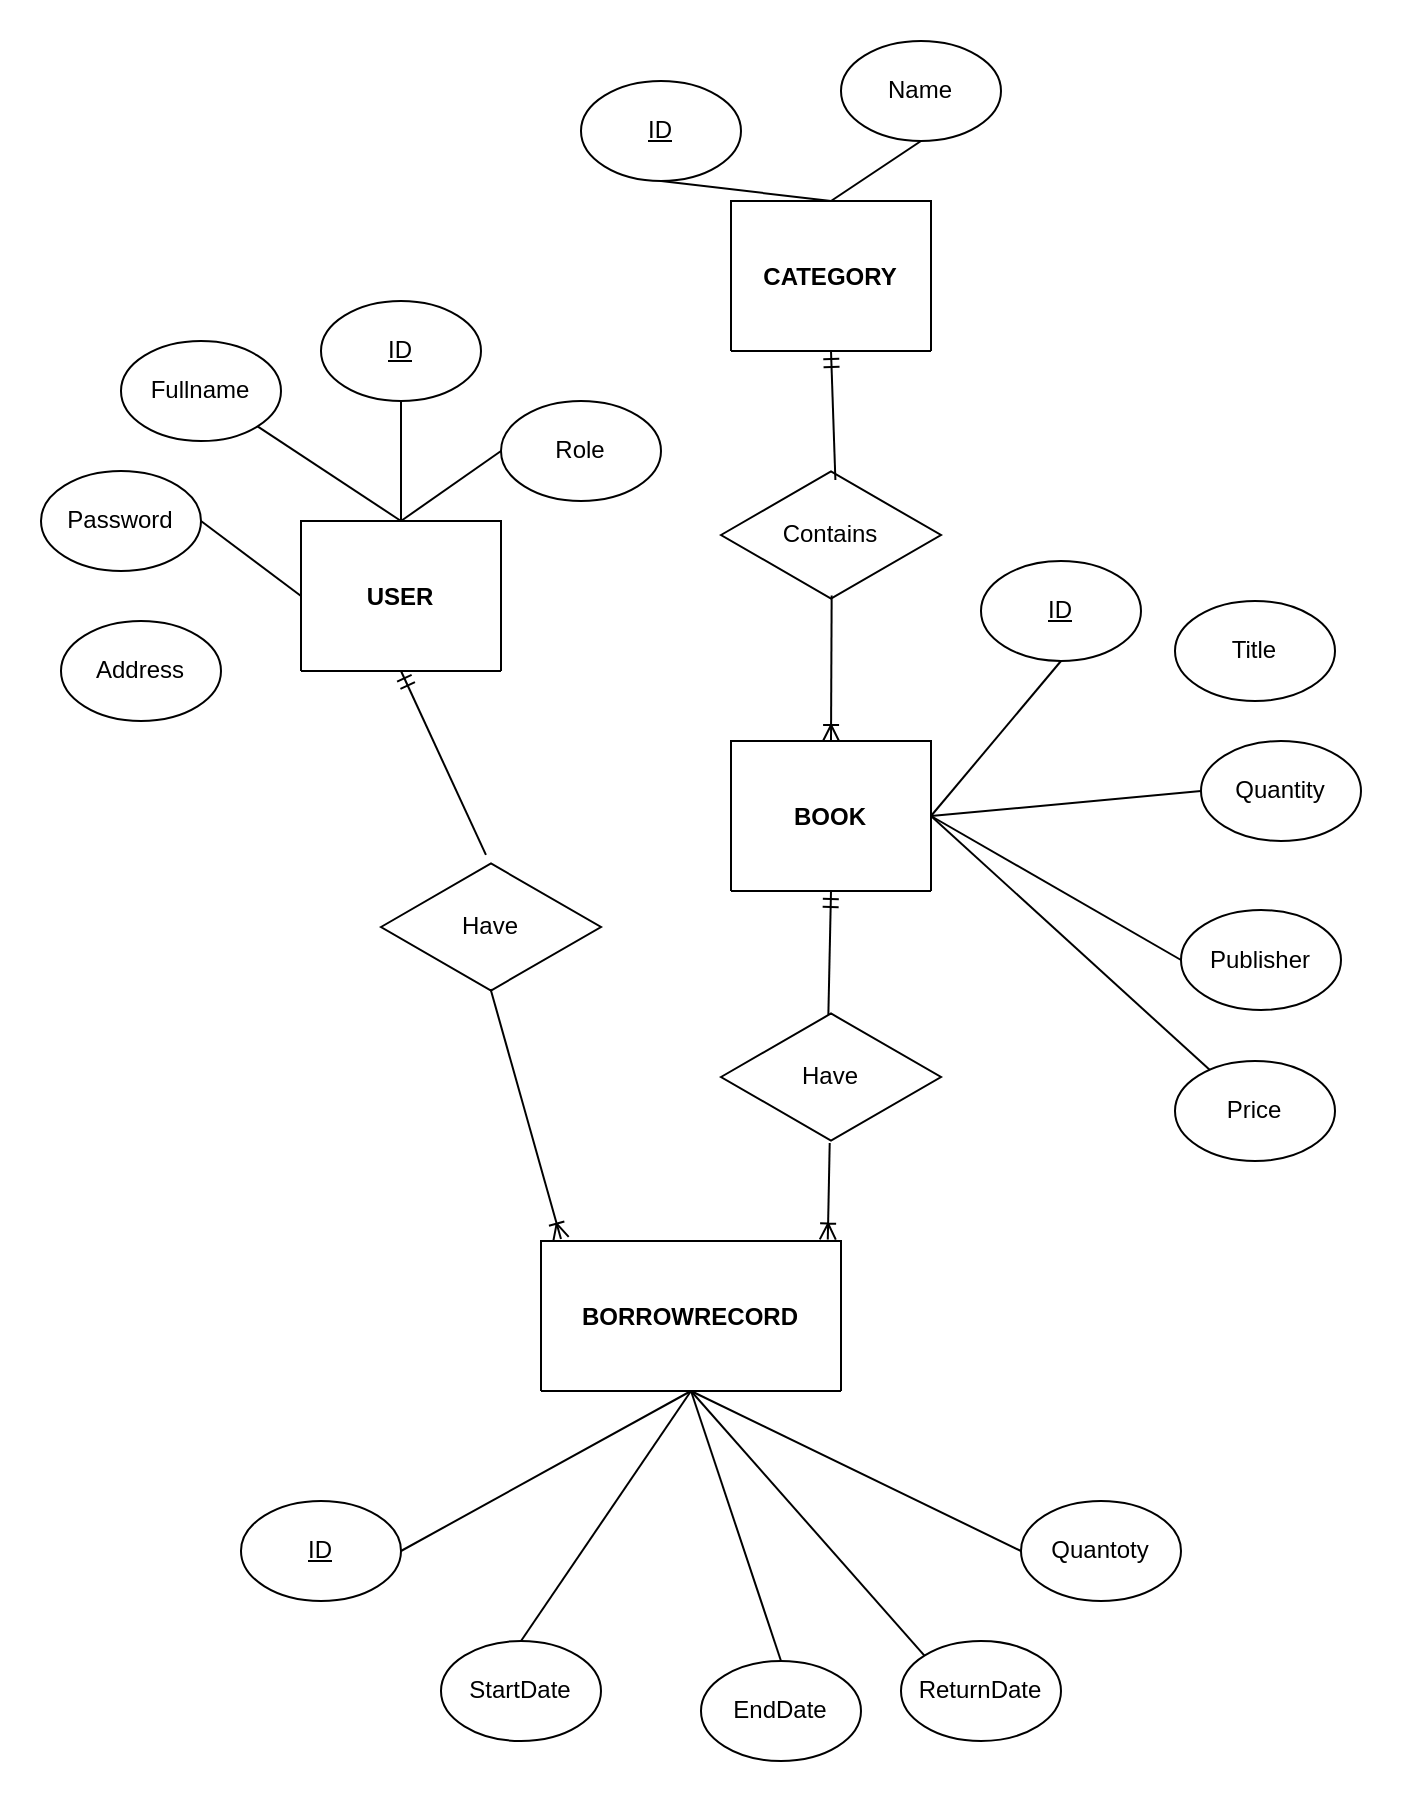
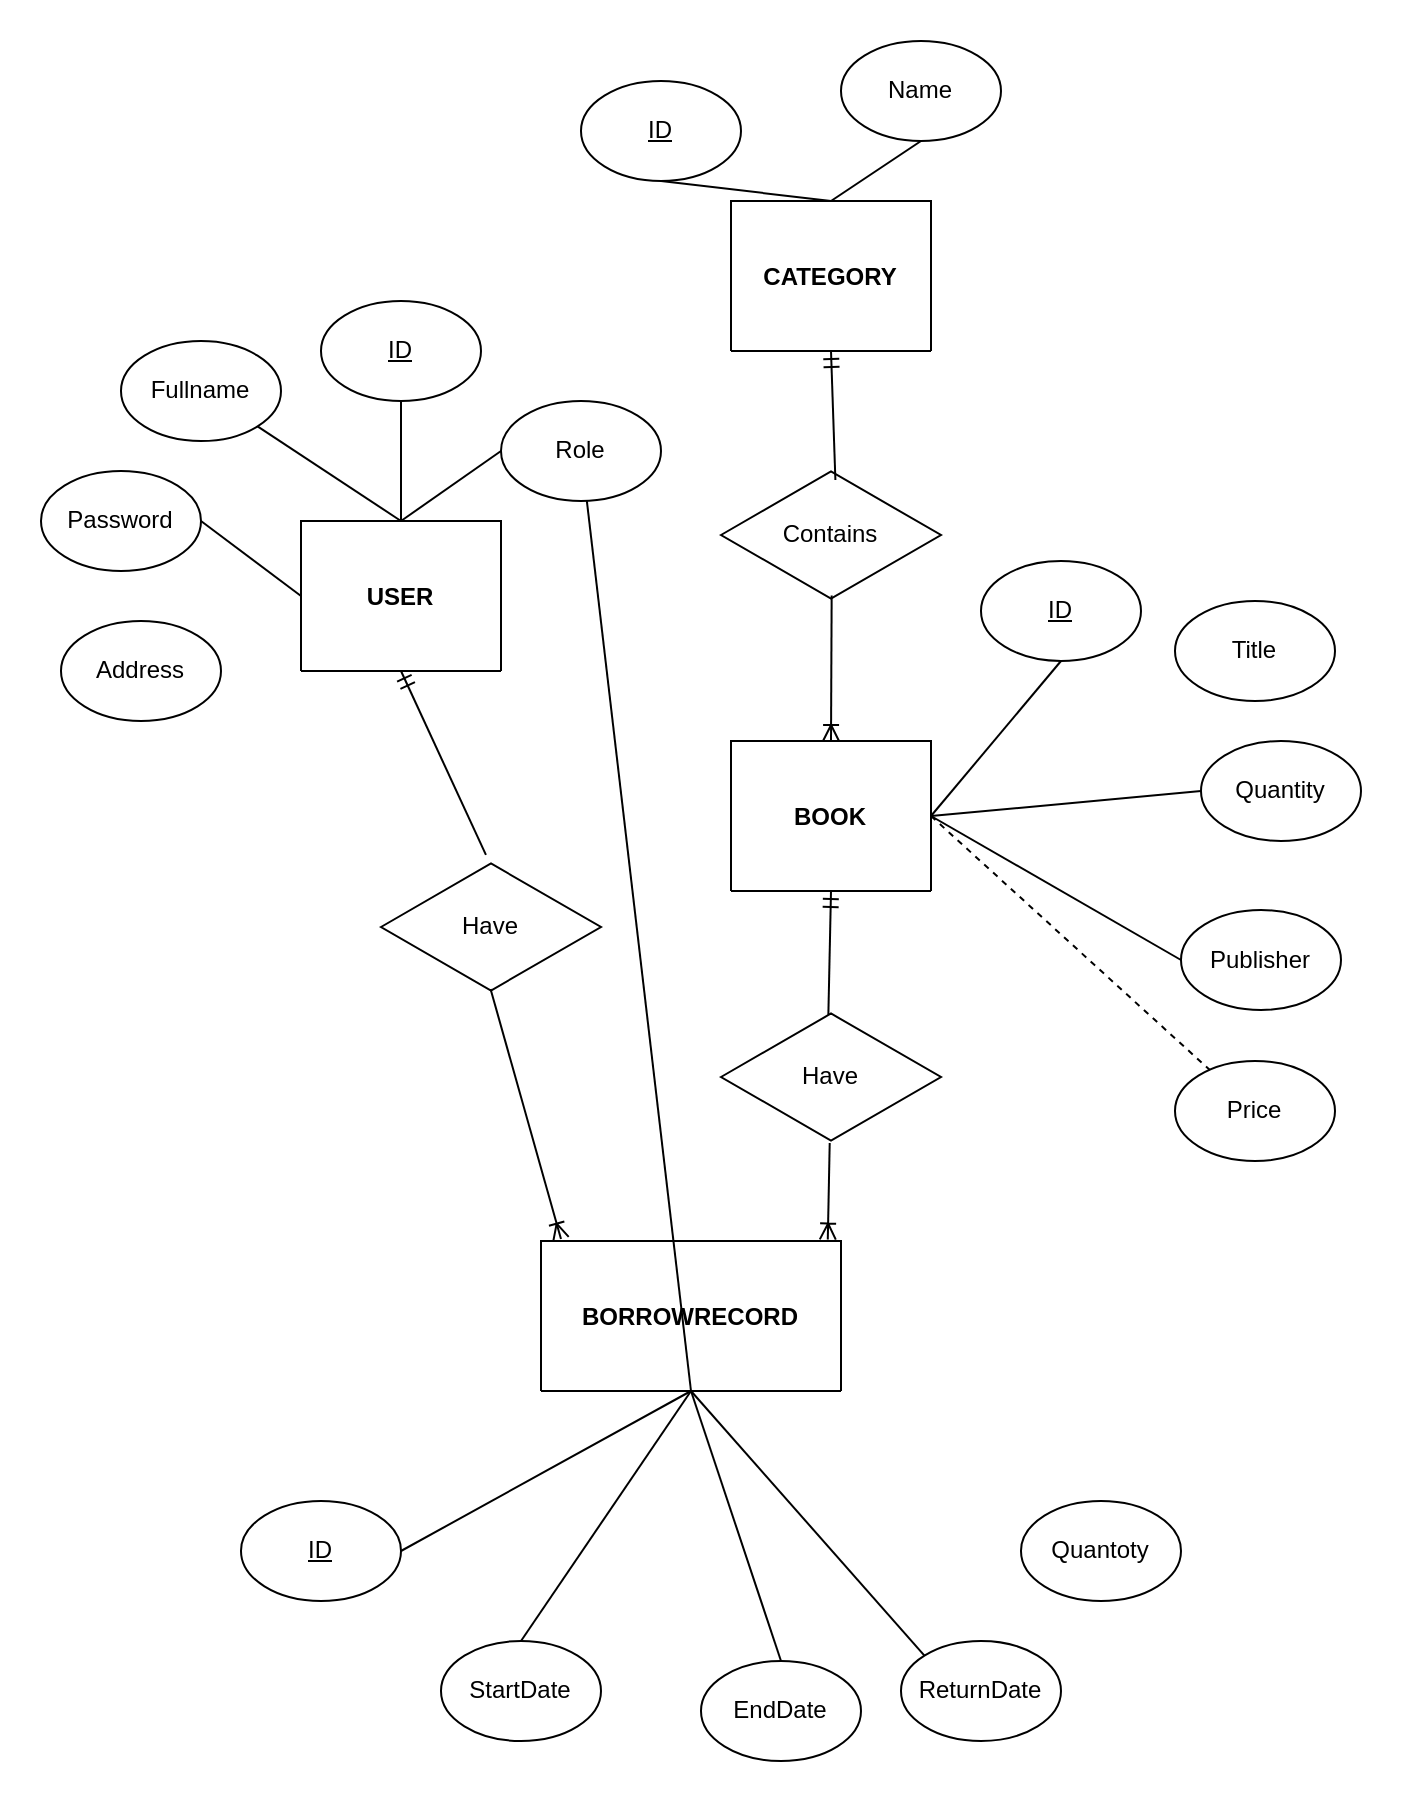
edge "BOOK" -- "Price": style solid -> dashed
edge "BORROWRECORD" -- "Quantoty": now "BORROWRECORD" -- "Role"
